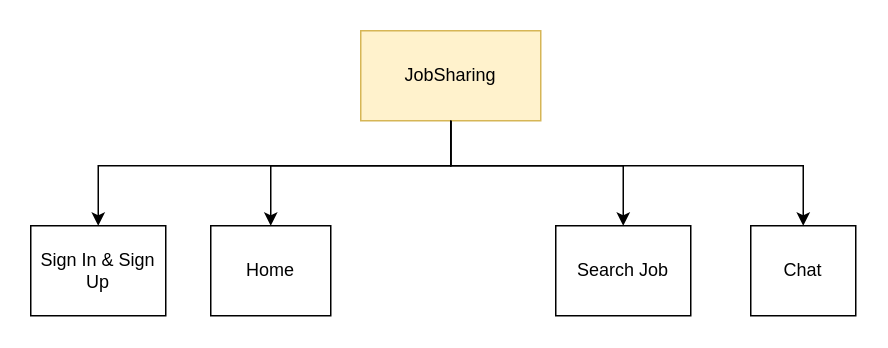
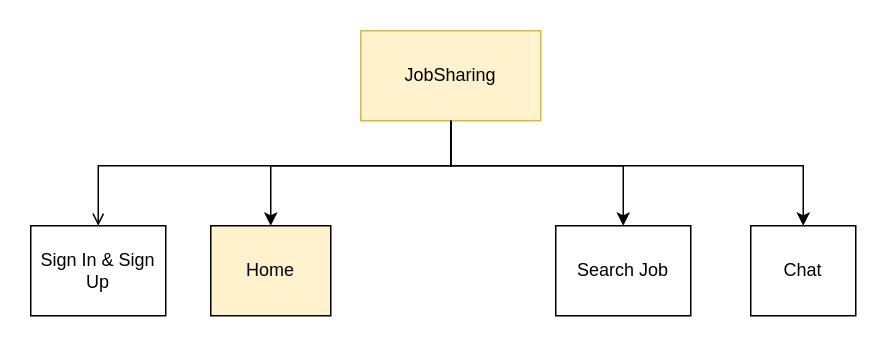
edge "JobSharing" -> "Sign In & Sign Up": arrowhead classic -> open
node "Home": fillcolor #ffffff -> #fff2cc
